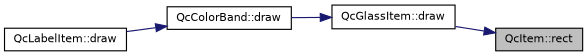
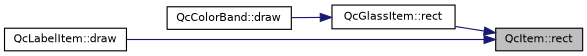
node "QcGlassItem::draw": label "QcGlassItem::draw" -> "QcGlassItem::rect"
edge "QcLabelItem::draw" -> "QcColorBand::draw": now "QcLabelItem::draw" -> "QcItem::rect"
